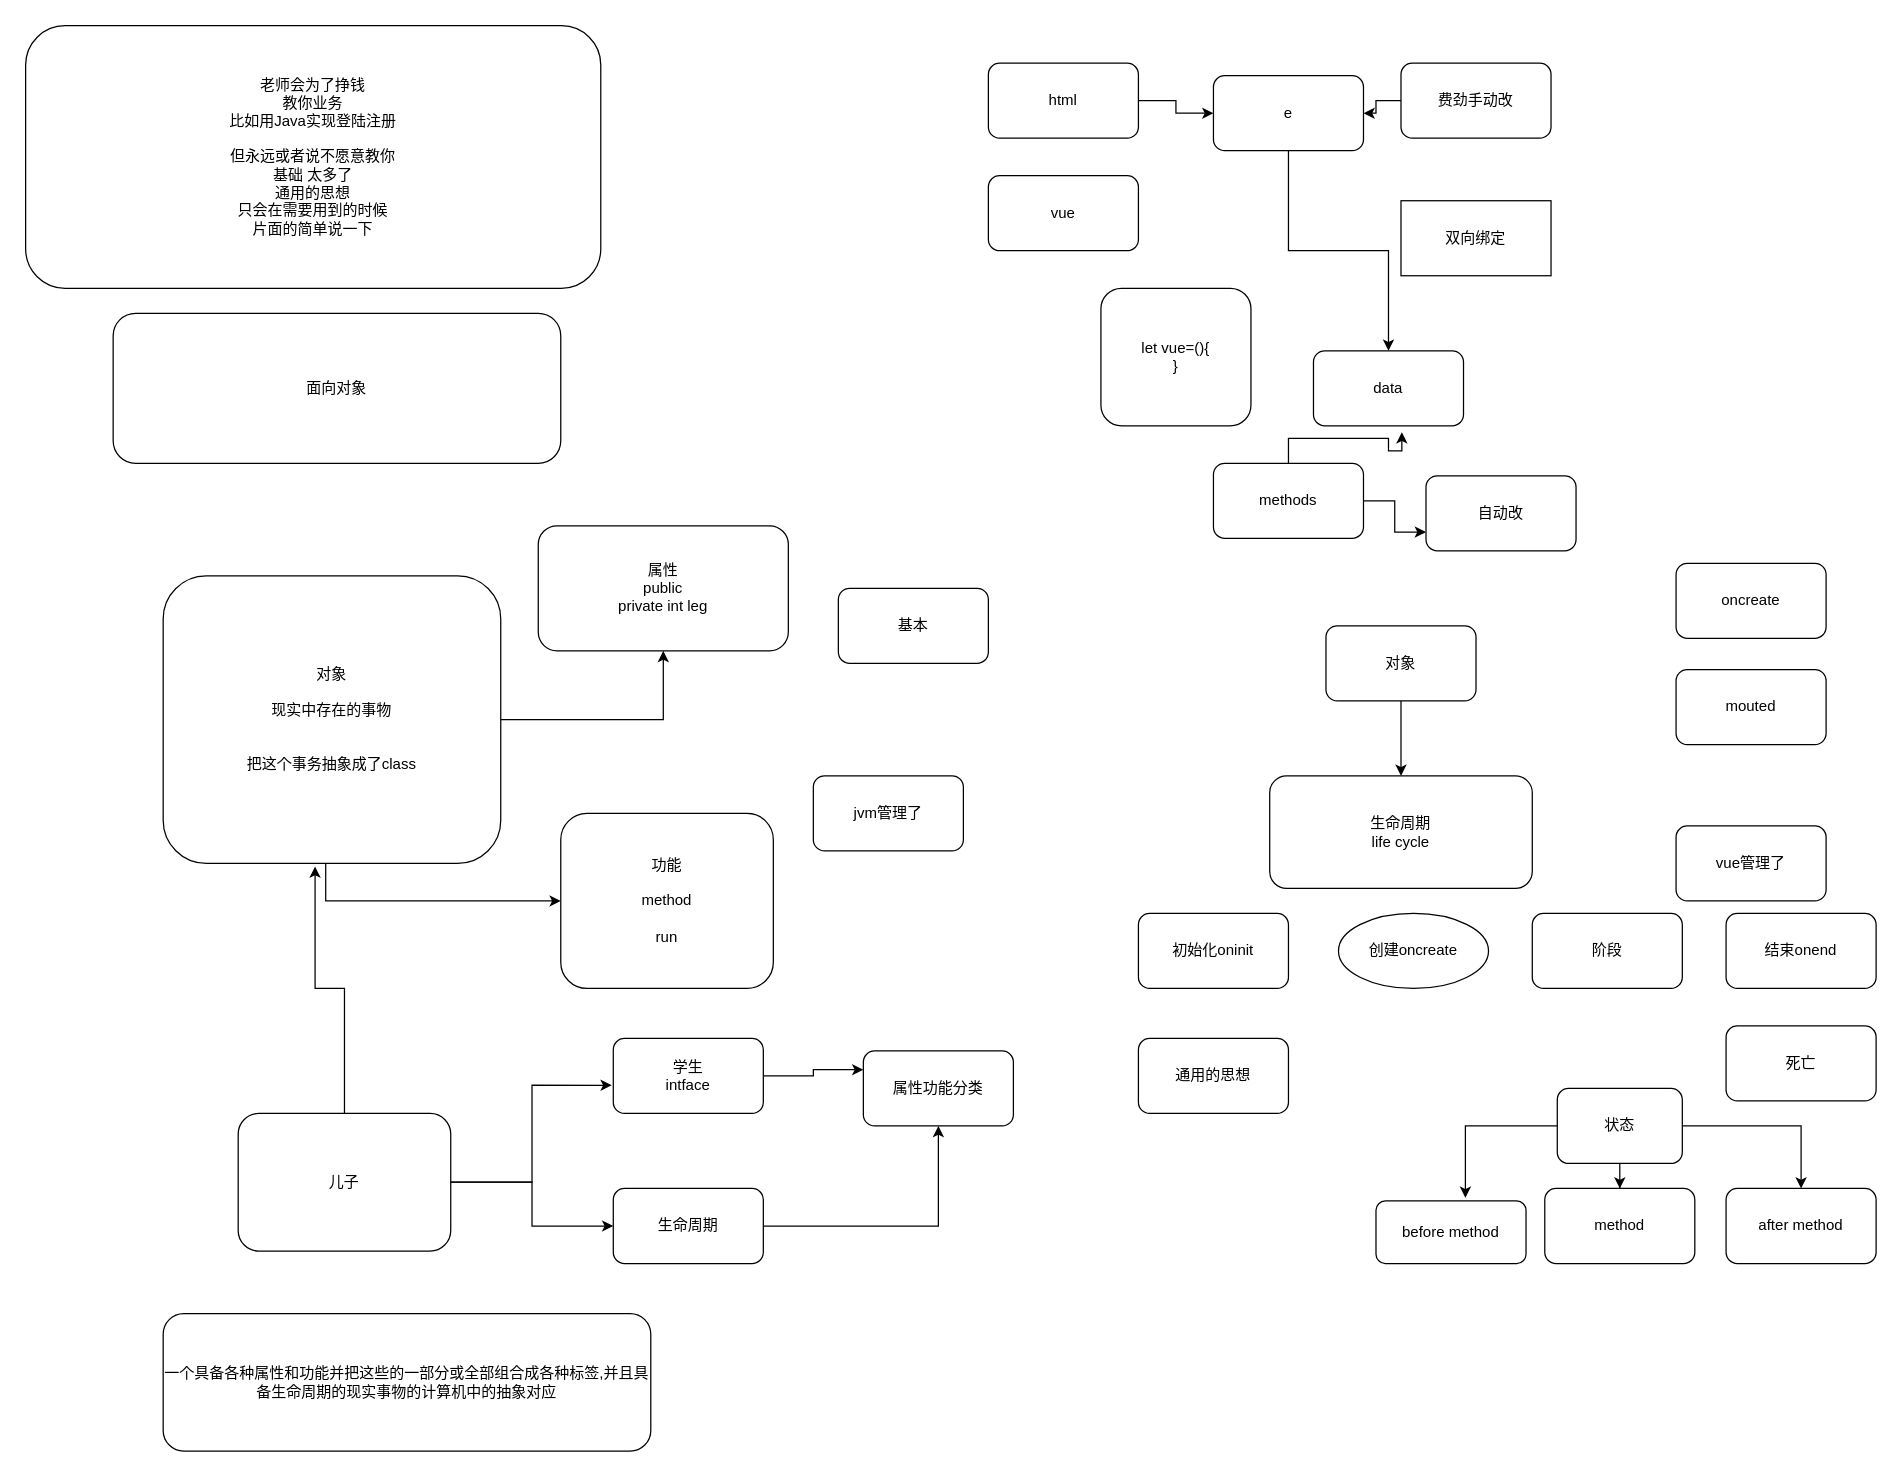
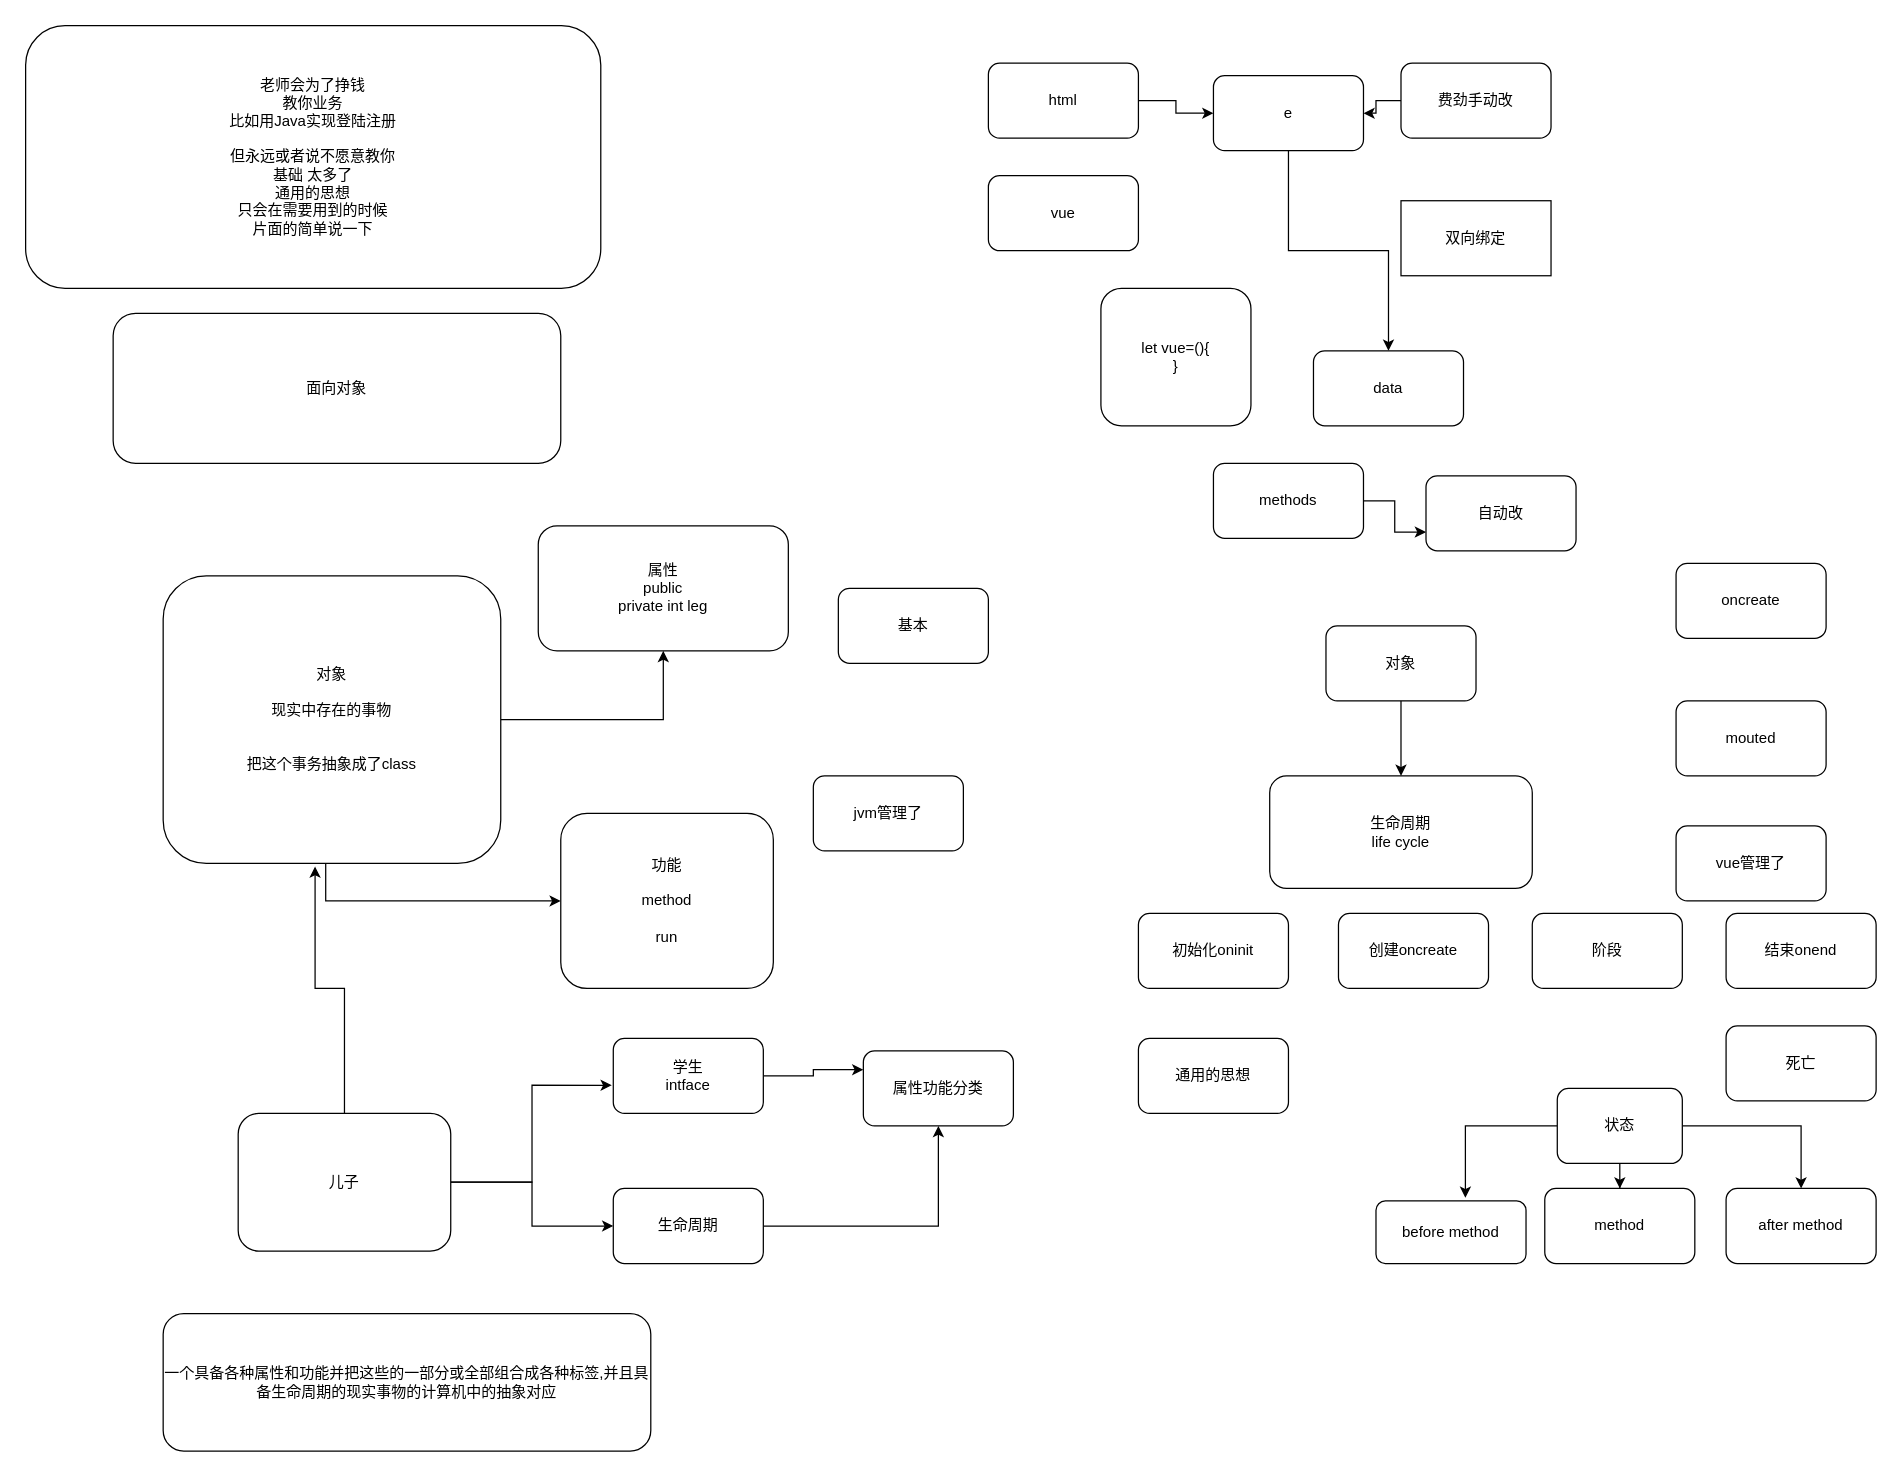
edge "methods" -> "data": removed
node "mouted": moved (1751, 707) -> (1751, 738)
node "创建oncreate": shape ellipse -> rounded rectangle
